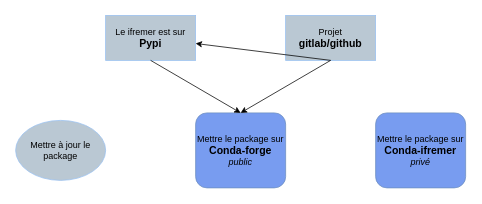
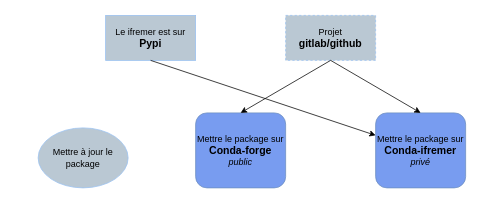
node "Projet gitlab/github": style solid -> dashed
edge "Projet gitlab/github" -> "Le ifremer est sur Pypi": now "Projet gitlab/github" -> "Mettre le package sur Conda-ifremer privé"
edge "Le ifremer est sur Pypi" -> "Mettre le package sur Conda-forge public": now "Le ifremer est sur Pypi" -> "Mettre le package sur Conda-ifremer privé"
node "Mettre à jour le package": moved (60, 150) -> (83, 158)
